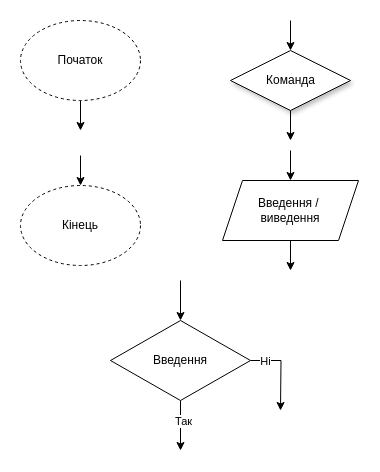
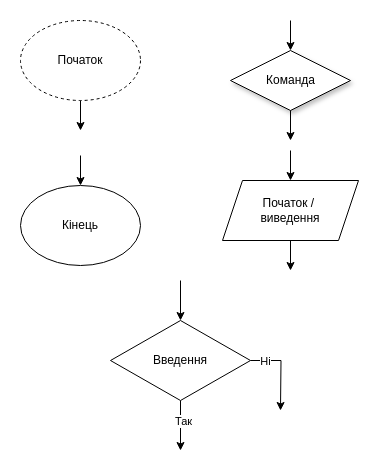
node "Введення / виведення": label "Введення / виведення" -> "Початок / виведення"
node "Кінець": style dashed -> solid
